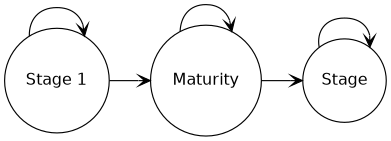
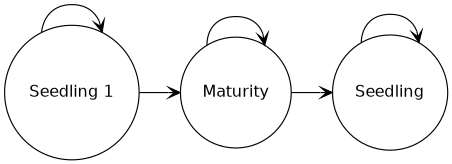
node "Stage 1": label "Stage 1" -> "Seedling 1"
node "Stage": label "Stage" -> "Seedling"
